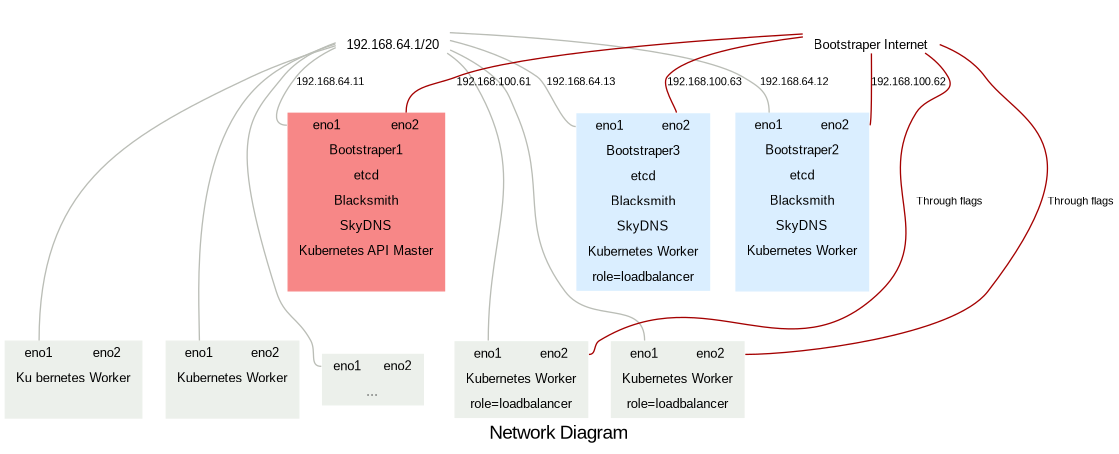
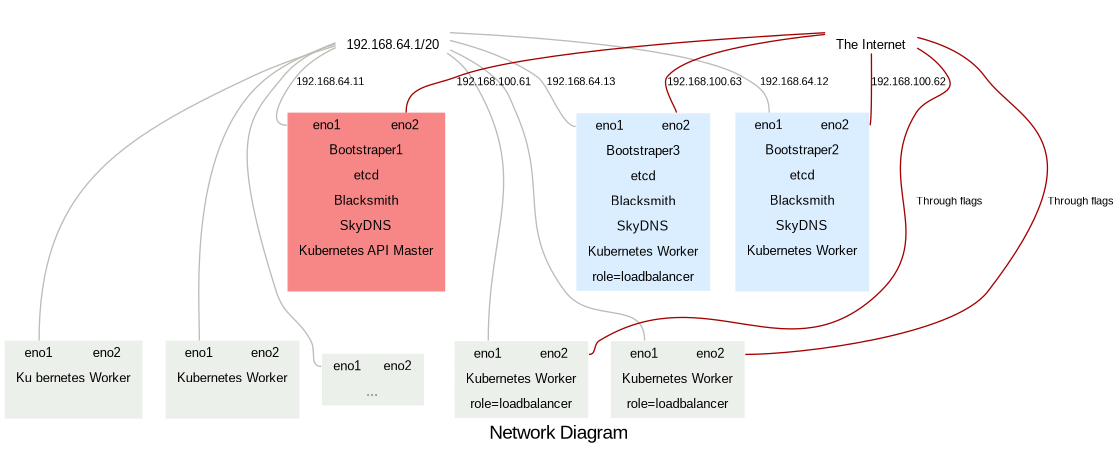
node "Bootstraper Internet": label "Bootstraper Internet" -> "The Internet"
